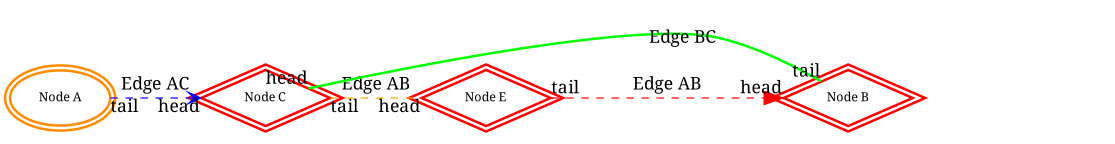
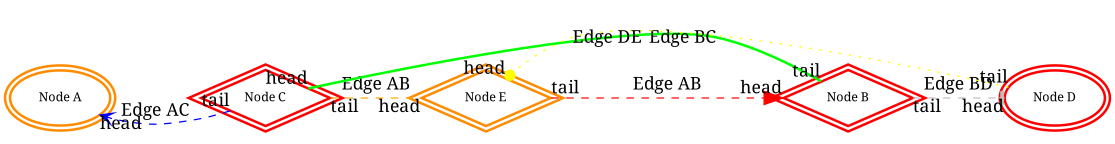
edge "Node A" -> "Node C": reversed
node "Node E": color red -> darkorange
node "Node D": added
